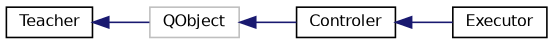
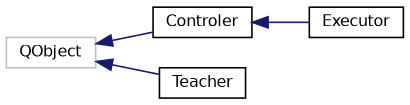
edge "QObject" -> "Teacher": reversed
